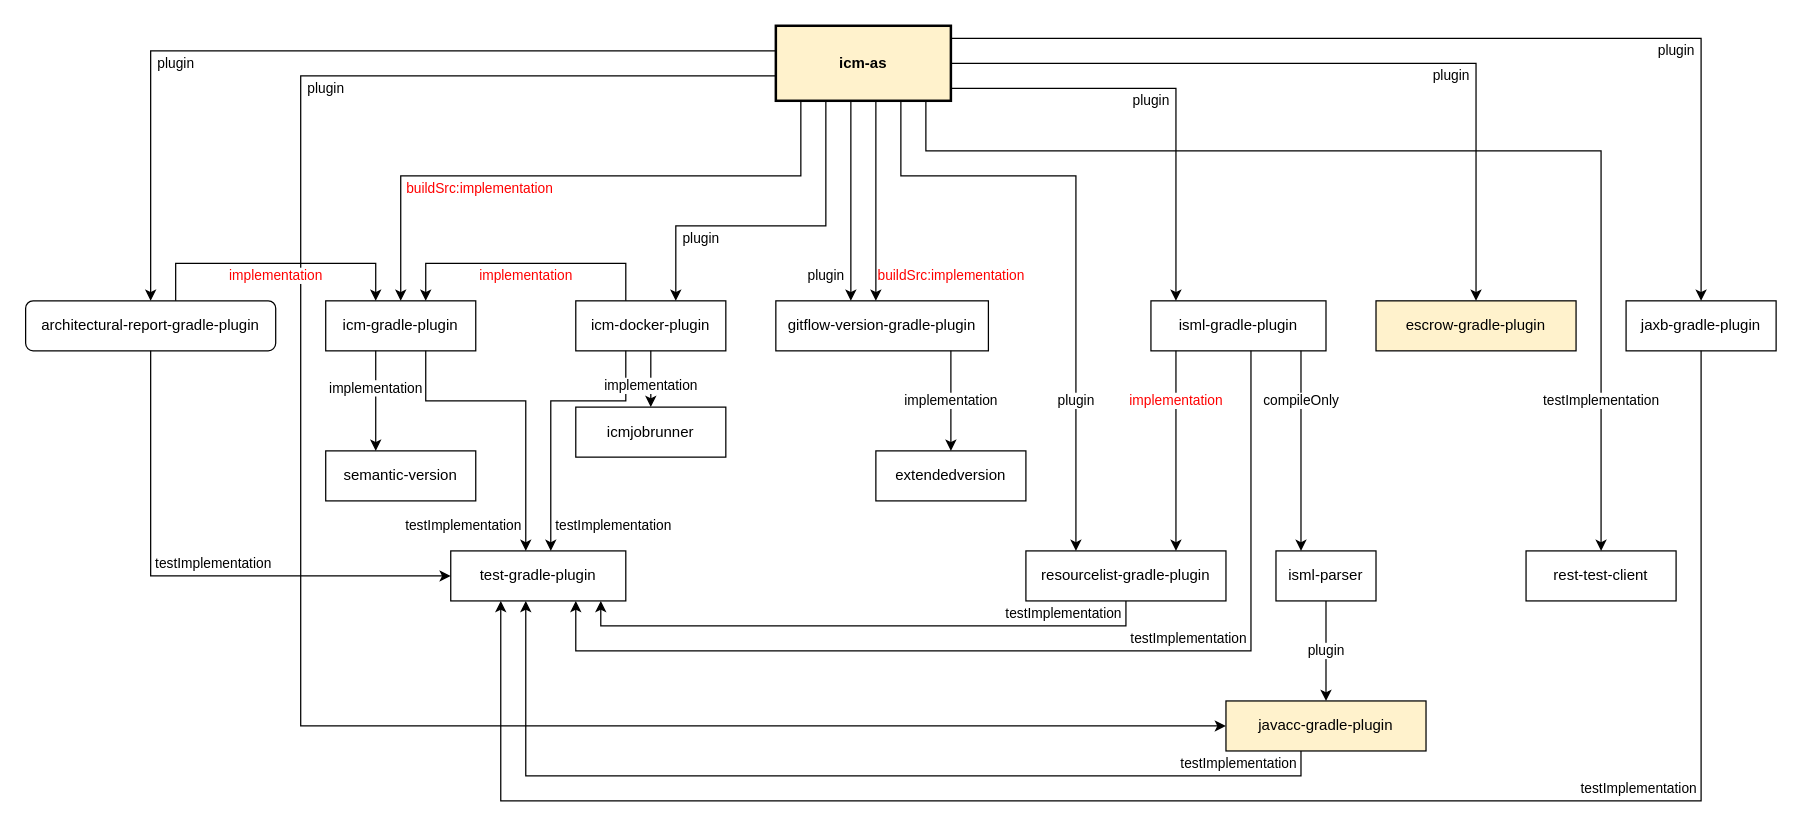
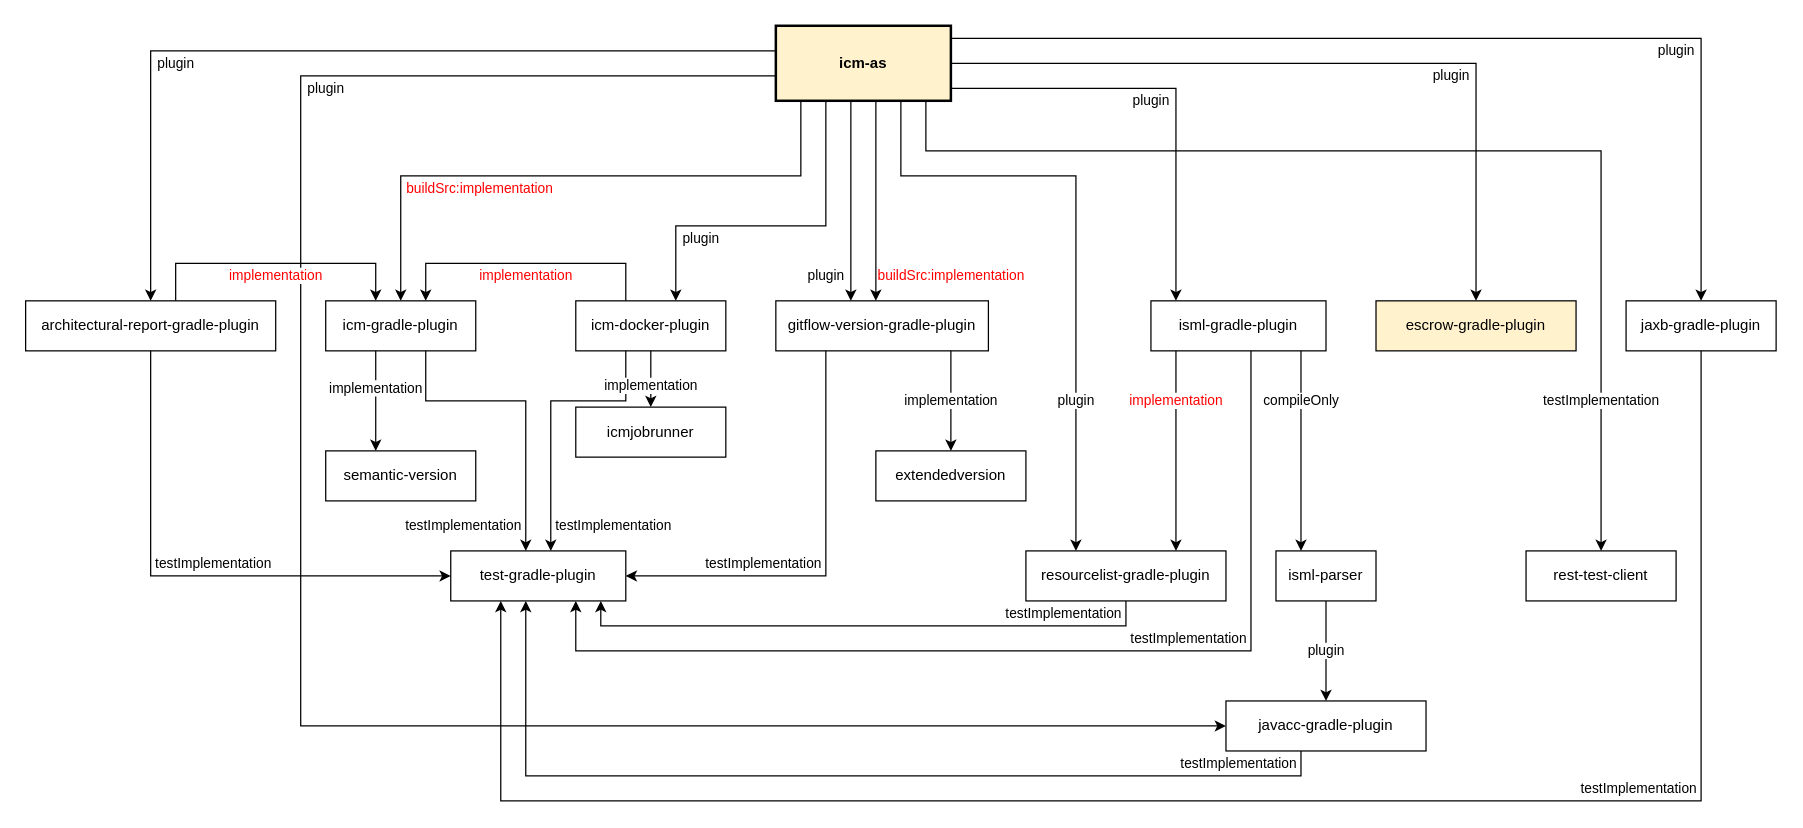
node "architectural-report-gradle-plugin": shape rounded rectangle -> rectangle
edge "gitflow-version-gradle-plugin" -> "test-gradle-plugin": added, label "testImplementation"
node "javacc-gradle-plugin": fillcolor #fff2cc -> #ffffff
